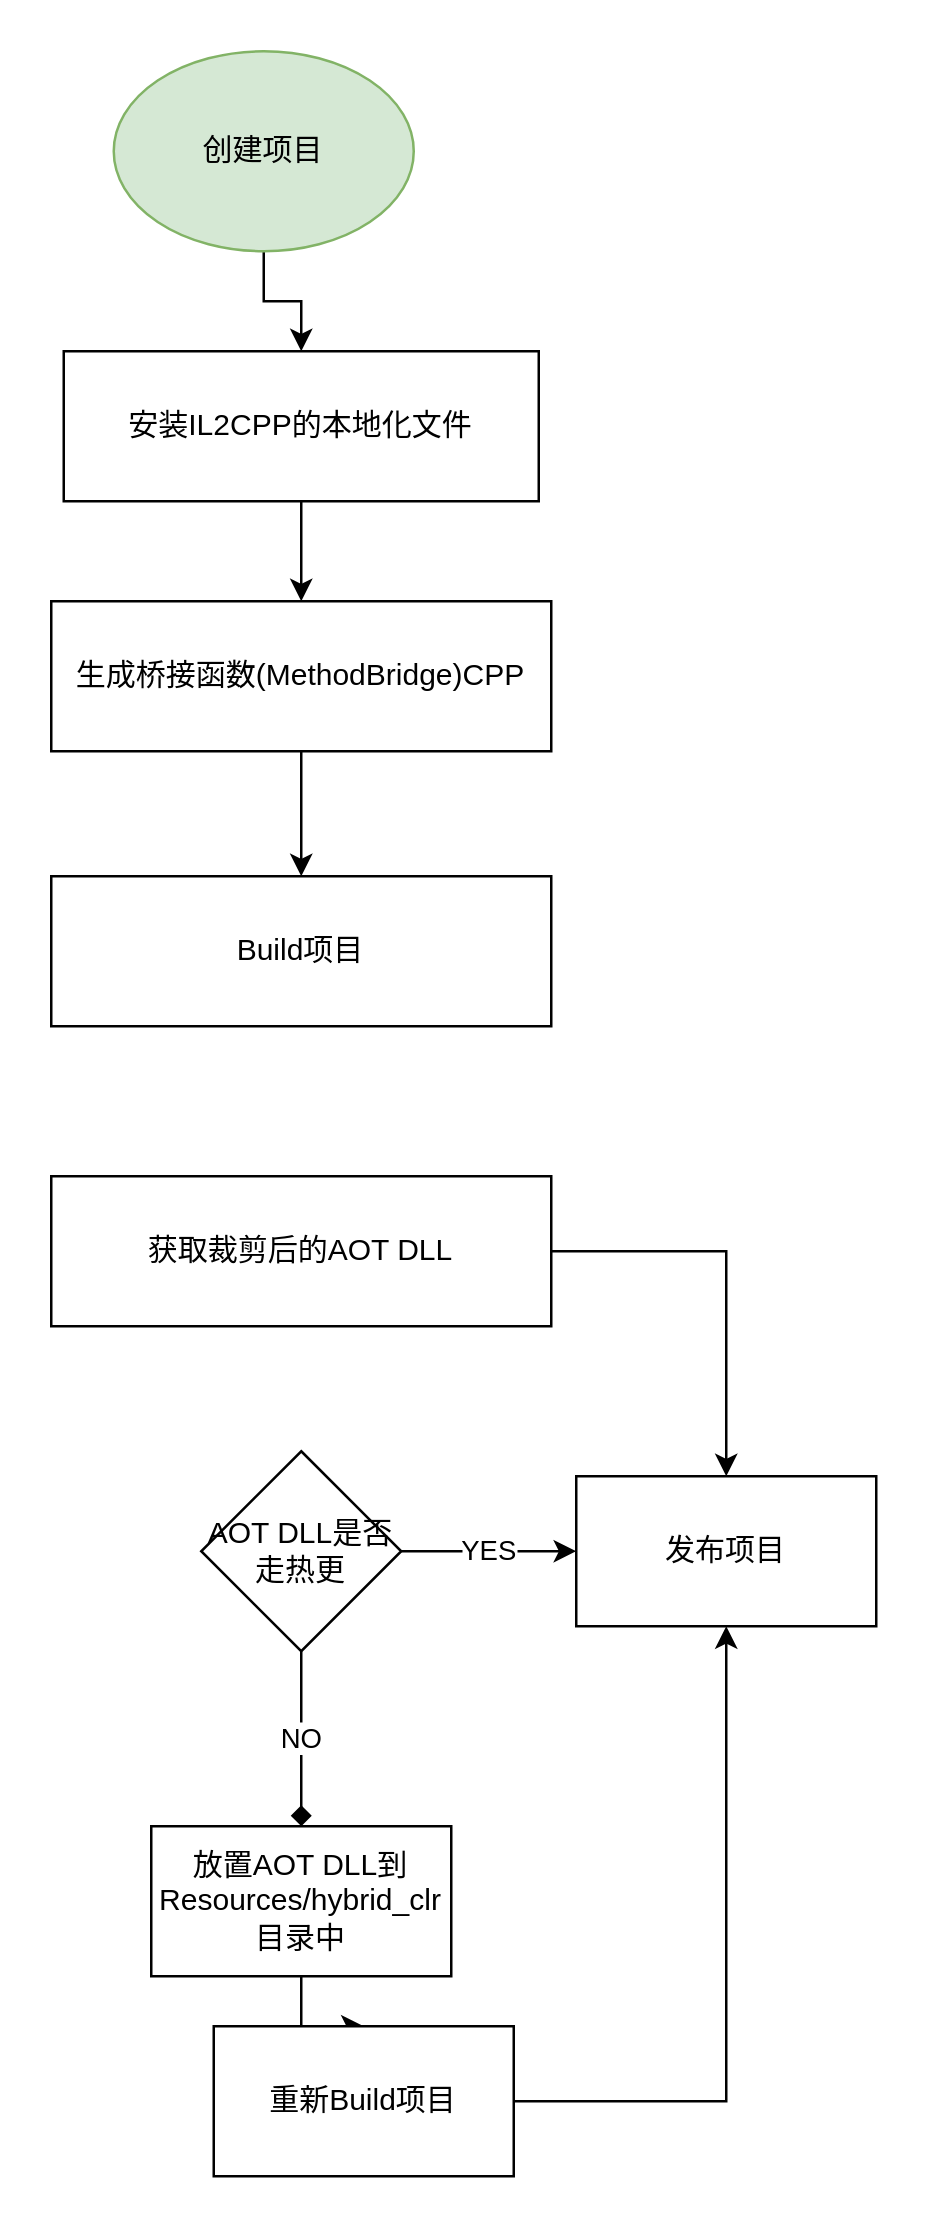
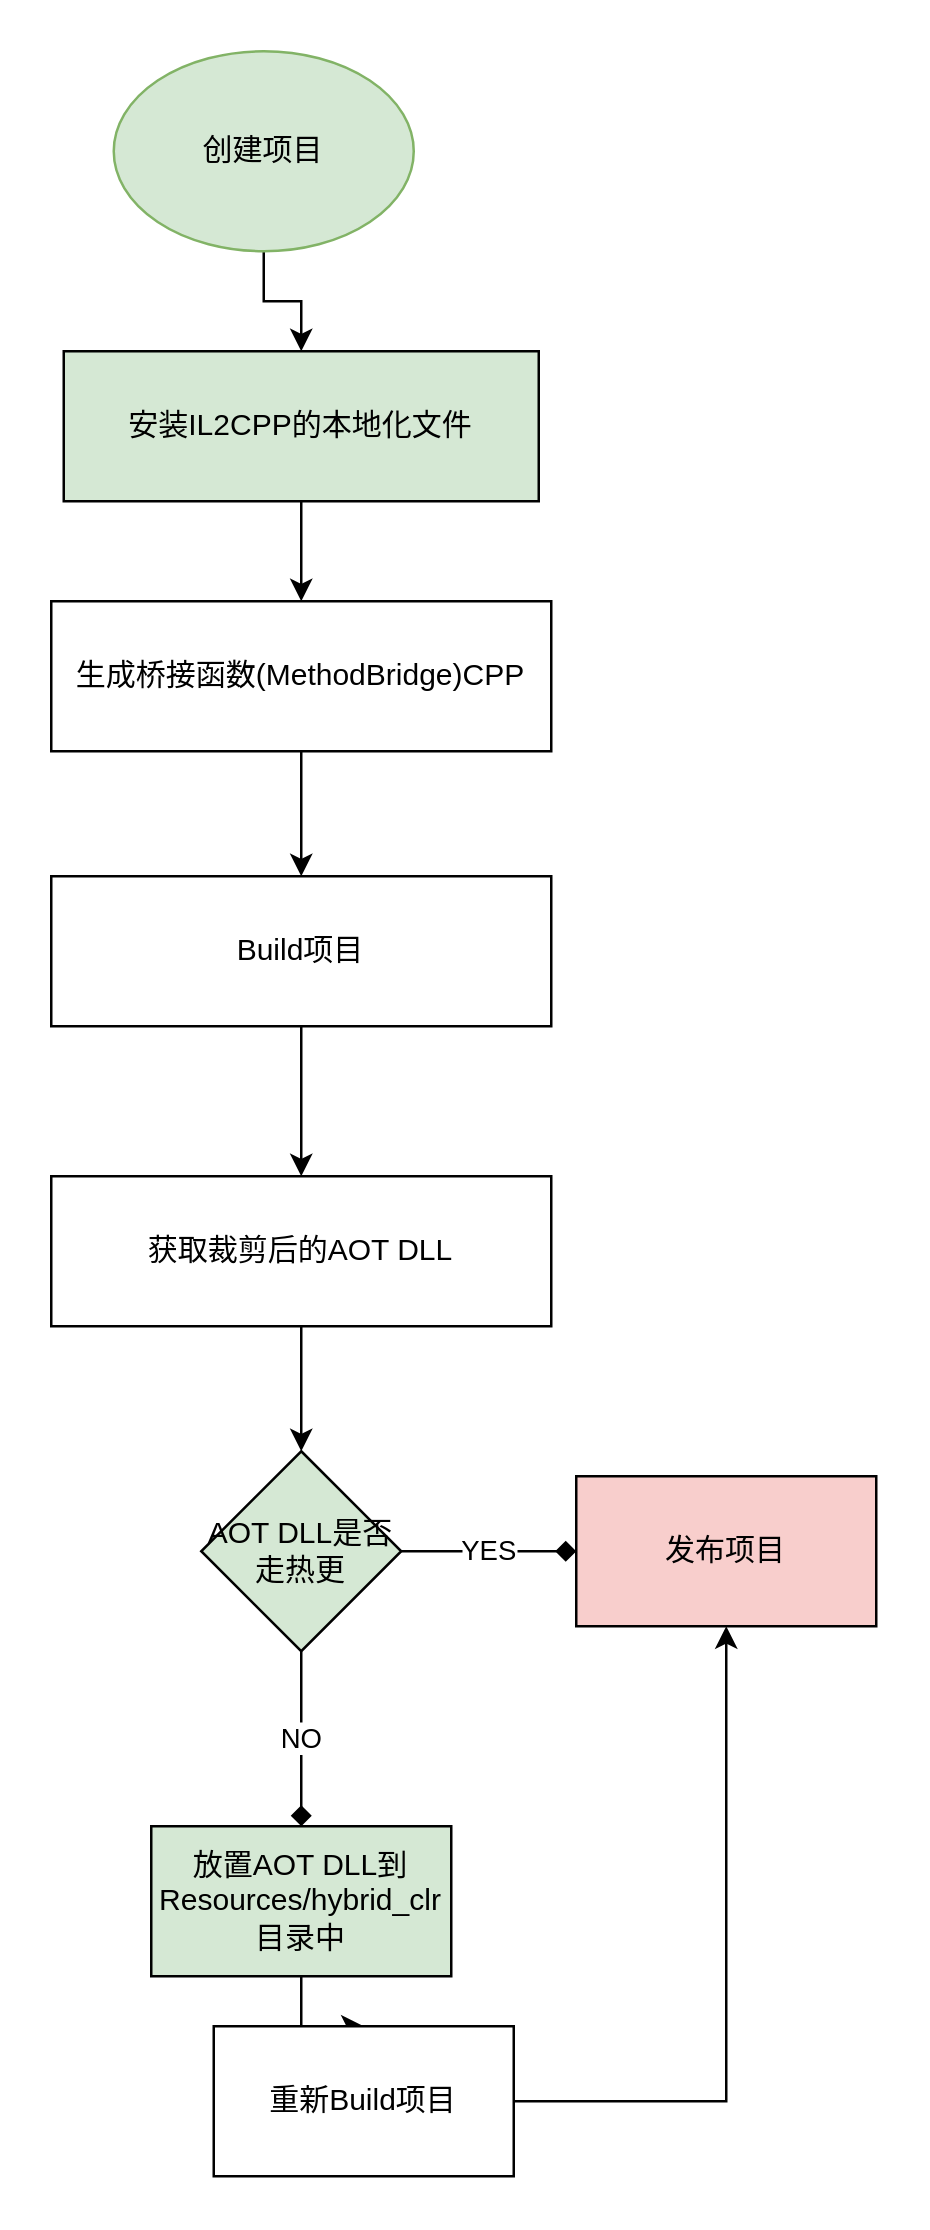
node "安装IL2CPP的本地化文件": fillcolor #ffffff -> #d5e8d4
edge "Build项目" -> "获取裁剪后的AOT DLL": added
edge "获取裁剪后的AOT DLL" -> "发布项目": now "获取裁剪后的AOT DLL" -> "AOT DLL是否走热更"
node "AOT DLL是否走热更": fillcolor #ffffff -> #d5e8d4
edge "AOT DLL是否走热更" -> "发布项目": arrowhead classic -> diamond
node "发布项目": fillcolor #ffffff -> #f8cecc
node "放置AOT DLL到Resources/hybrid_clr目录中": fillcolor #ffffff -> #d5e8d4
